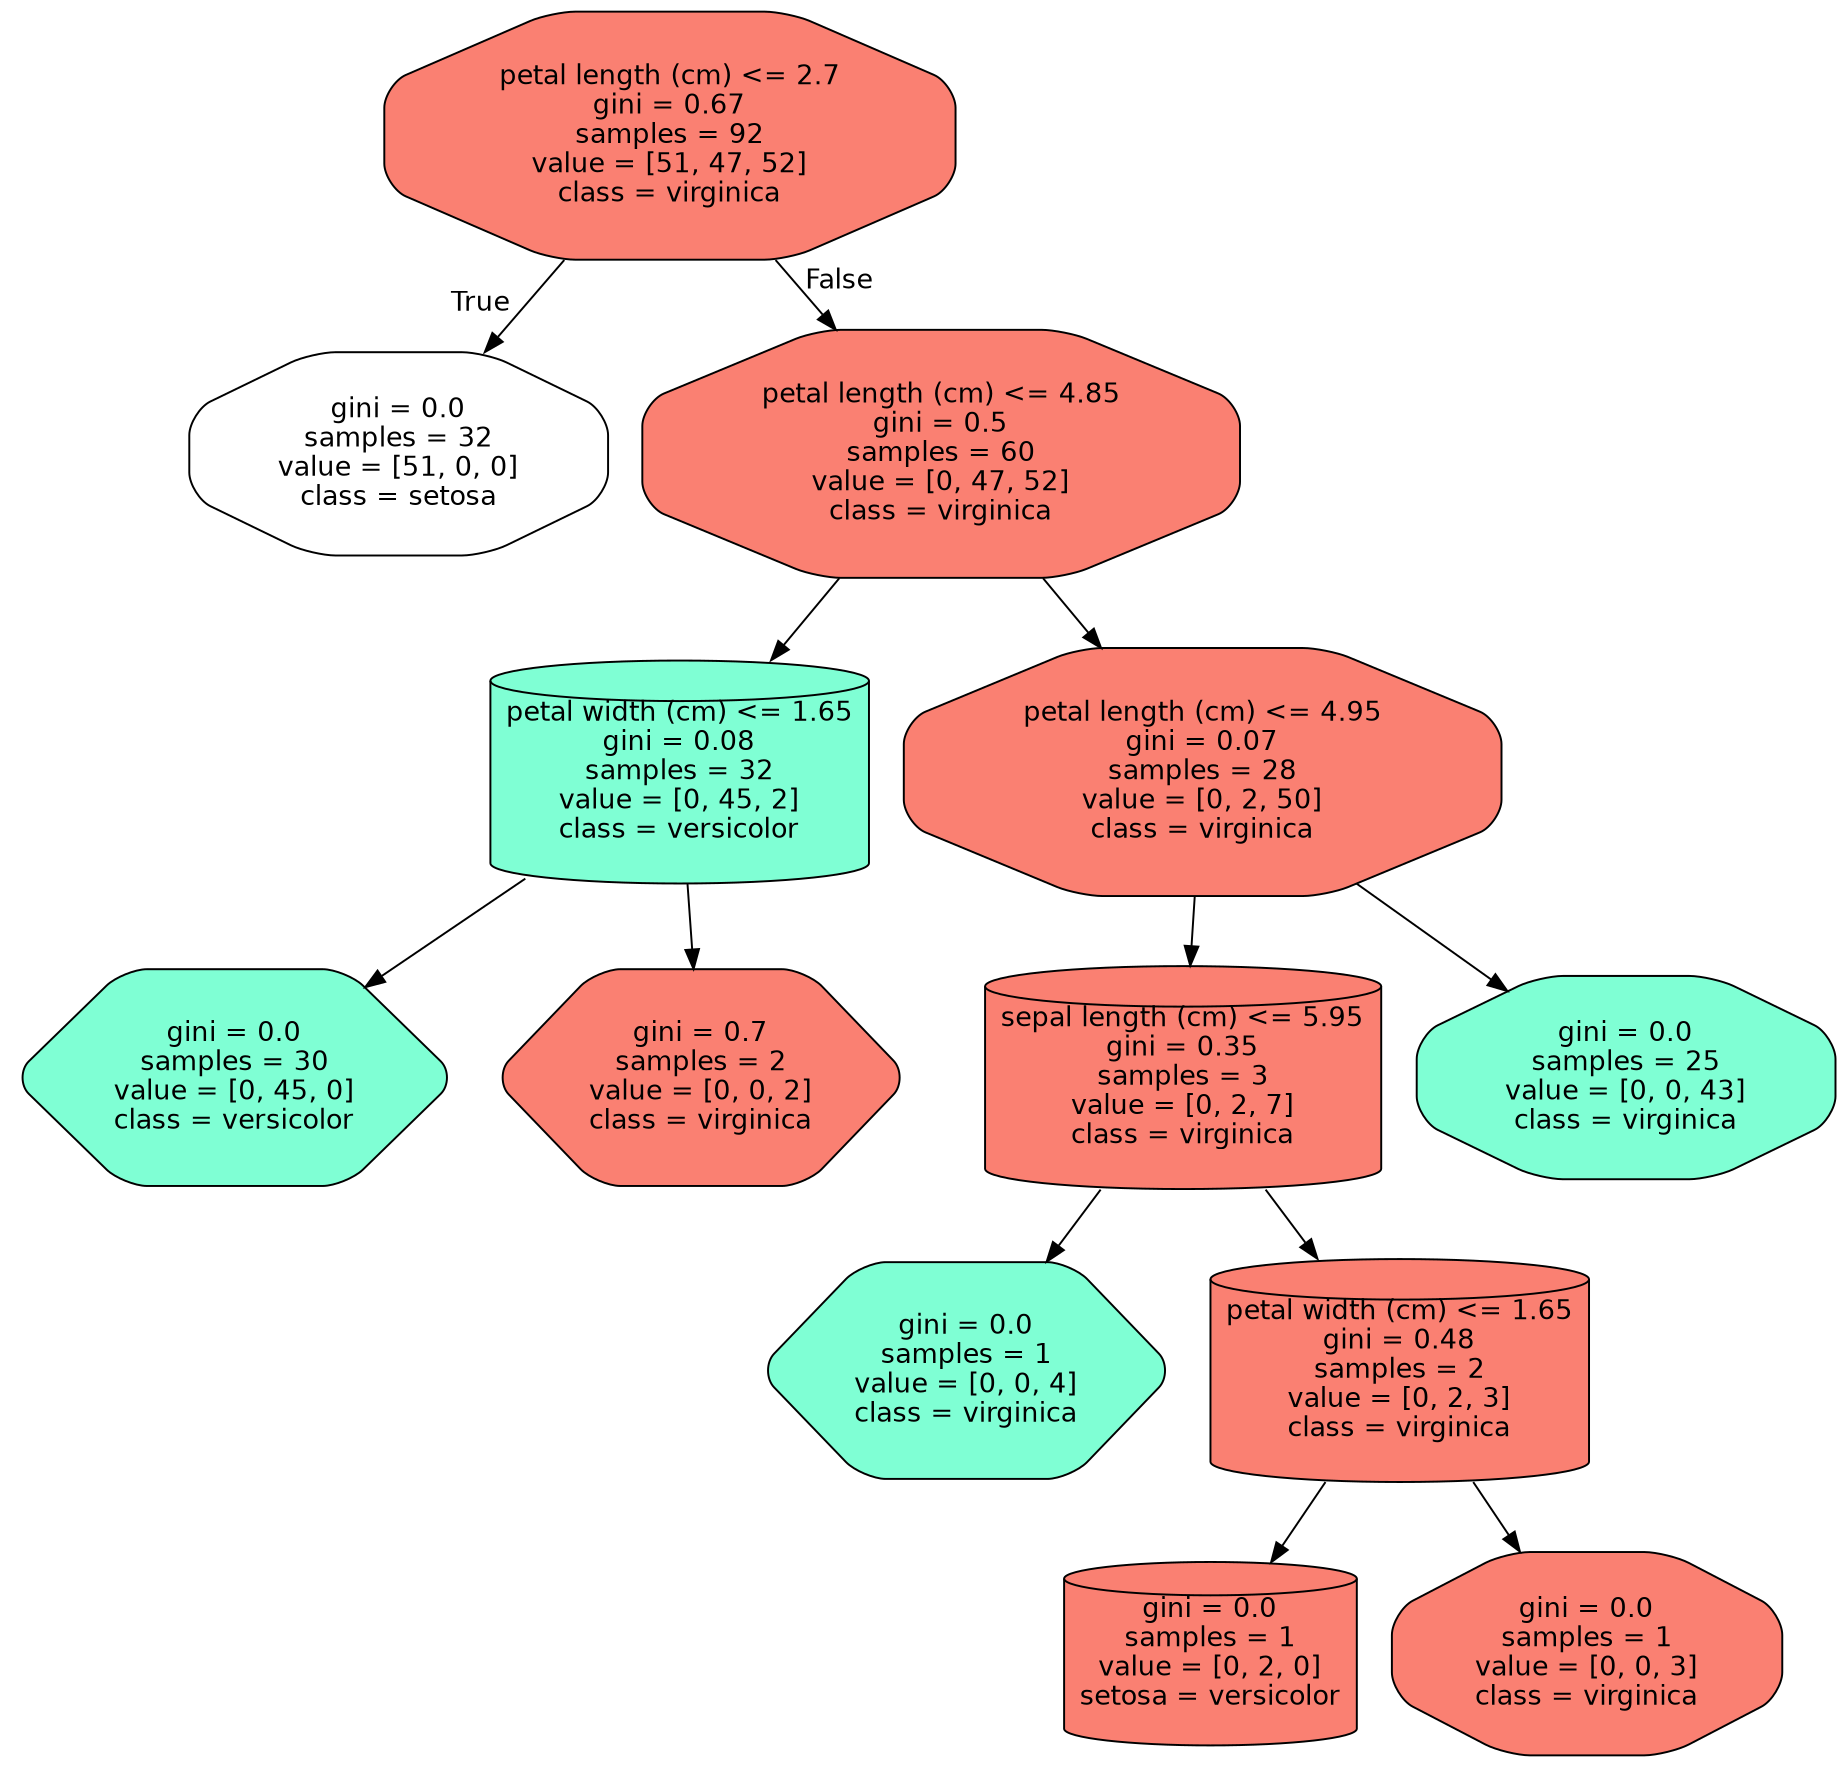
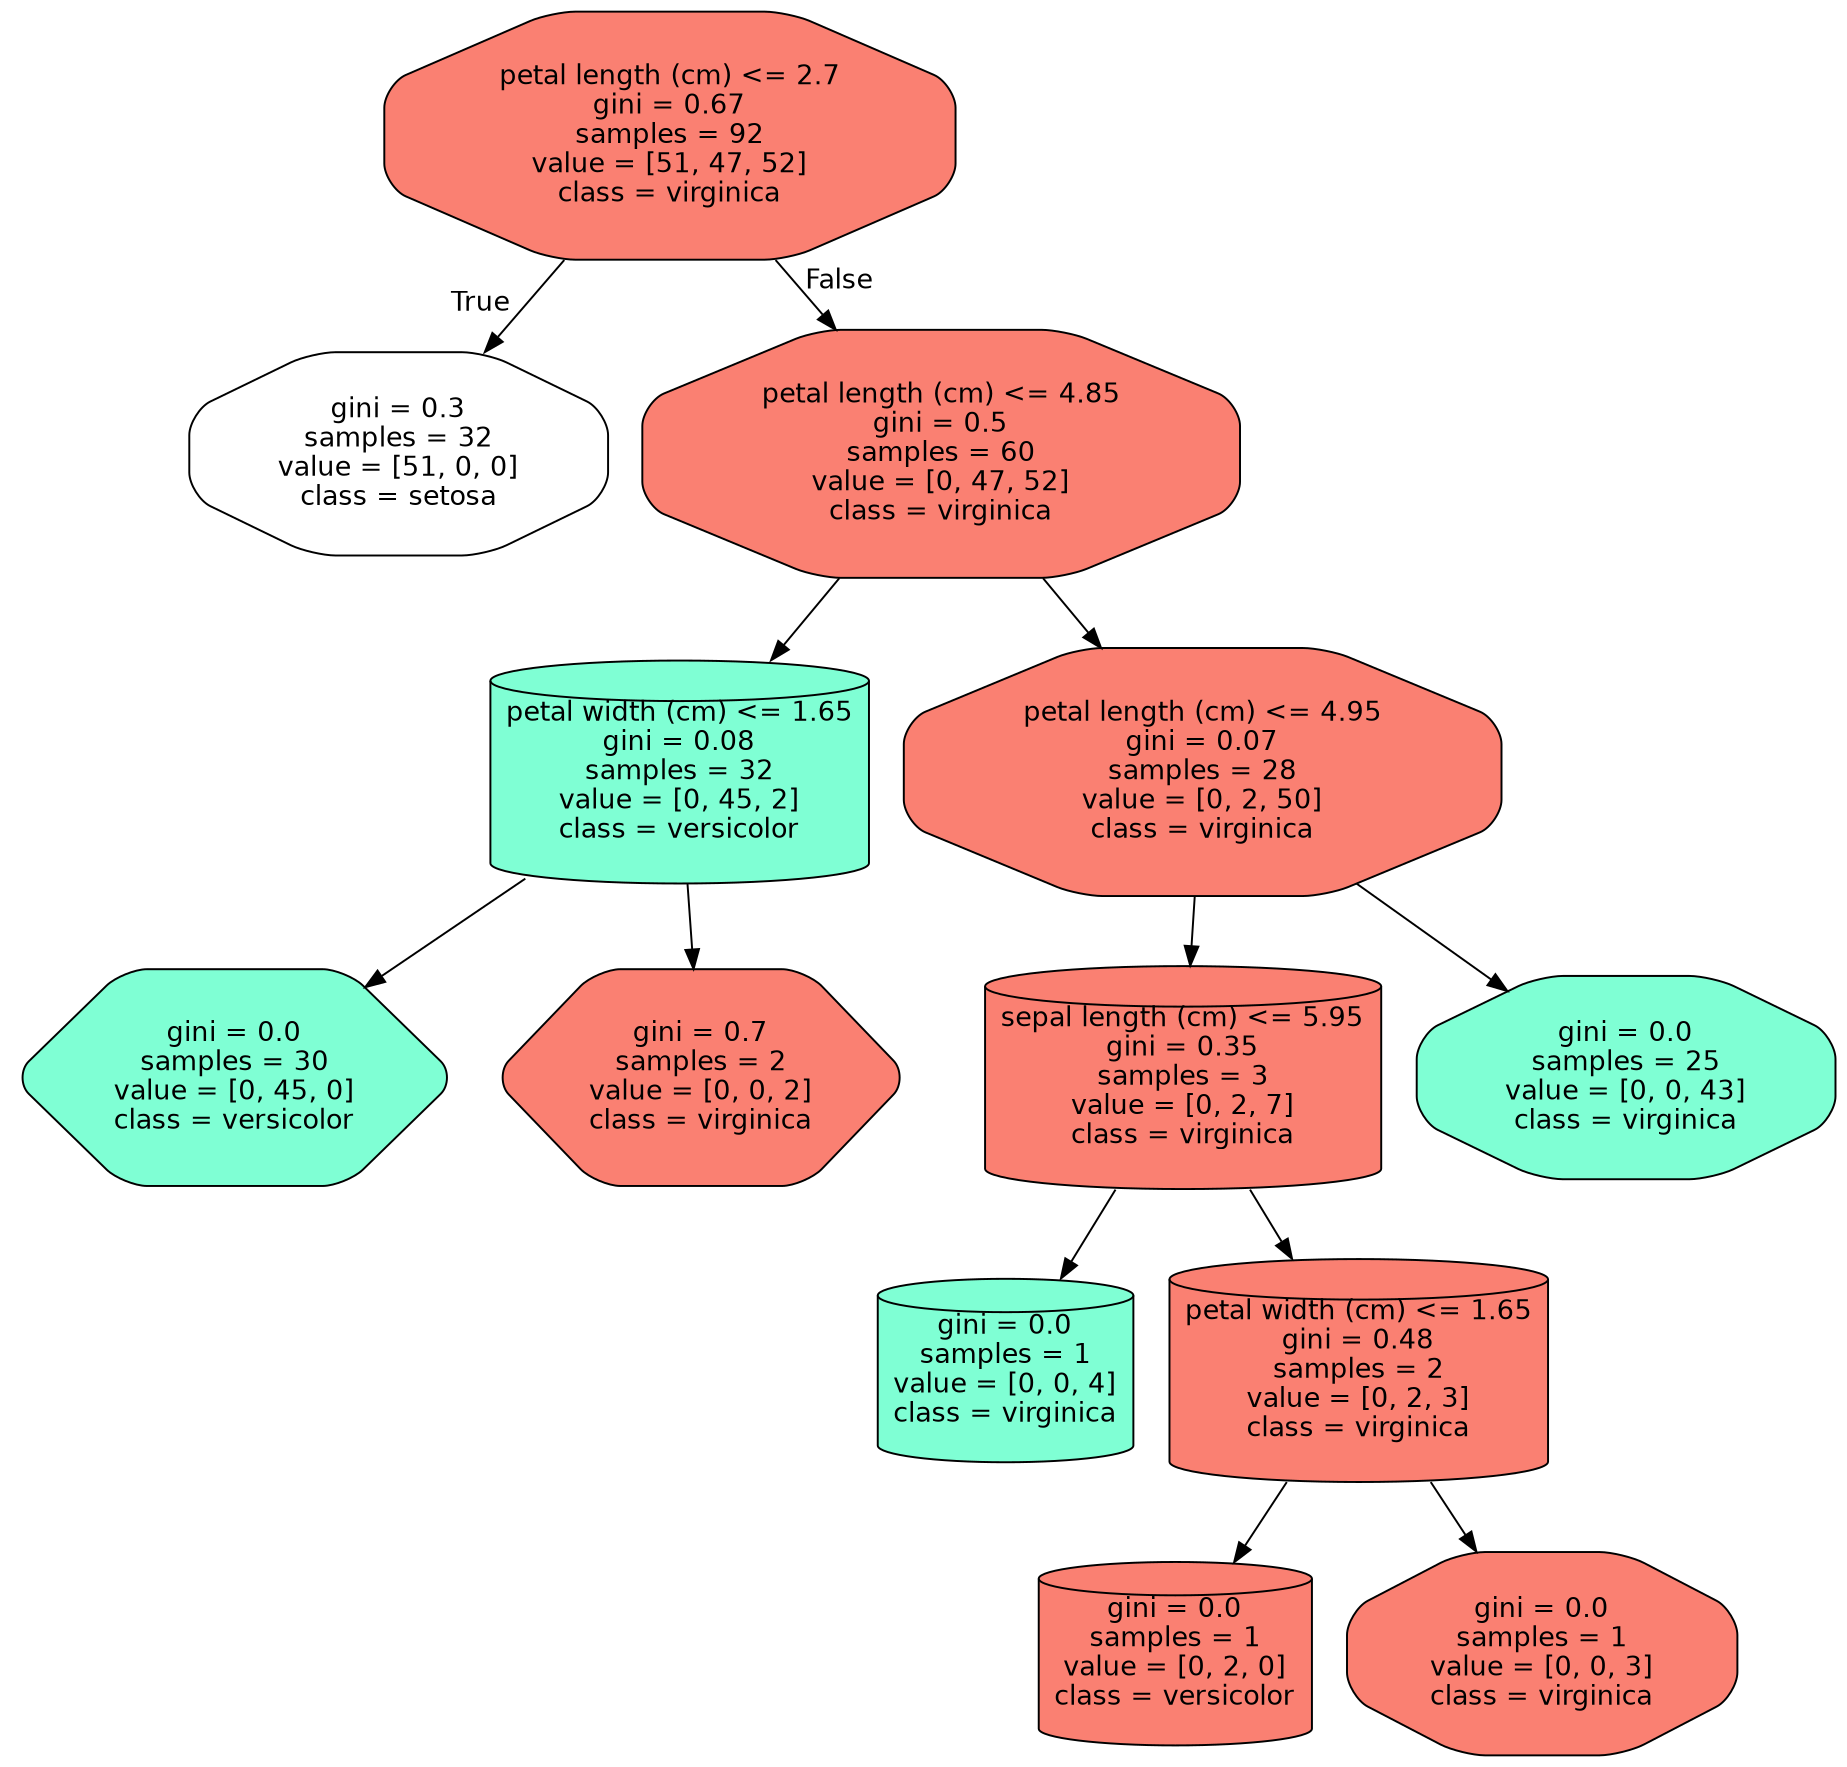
node "gini = 0.0 samples = 32 value = [51, 0, 0] class = setosa": label "gini = 0.0 samples = 32 value = [51, 0, 0] class = setosa" -> "gini = 0.3 samples = 32 value = [51, 0, 0] class = setosa"
node "gini = 0.0 samples = 1 value = [0, 0, 4] class = virginica": shape hexagon -> cylinder
node "gini = 0.0 samples = 1 value = [0, 2, 0] setosa = versicolor": label "gini = 0.0 samples = 1 value = [0, 2, 0] setosa = versicolor" -> "gini = 0.0 samples = 1 value = [0, 2, 0] class = versicolor"
